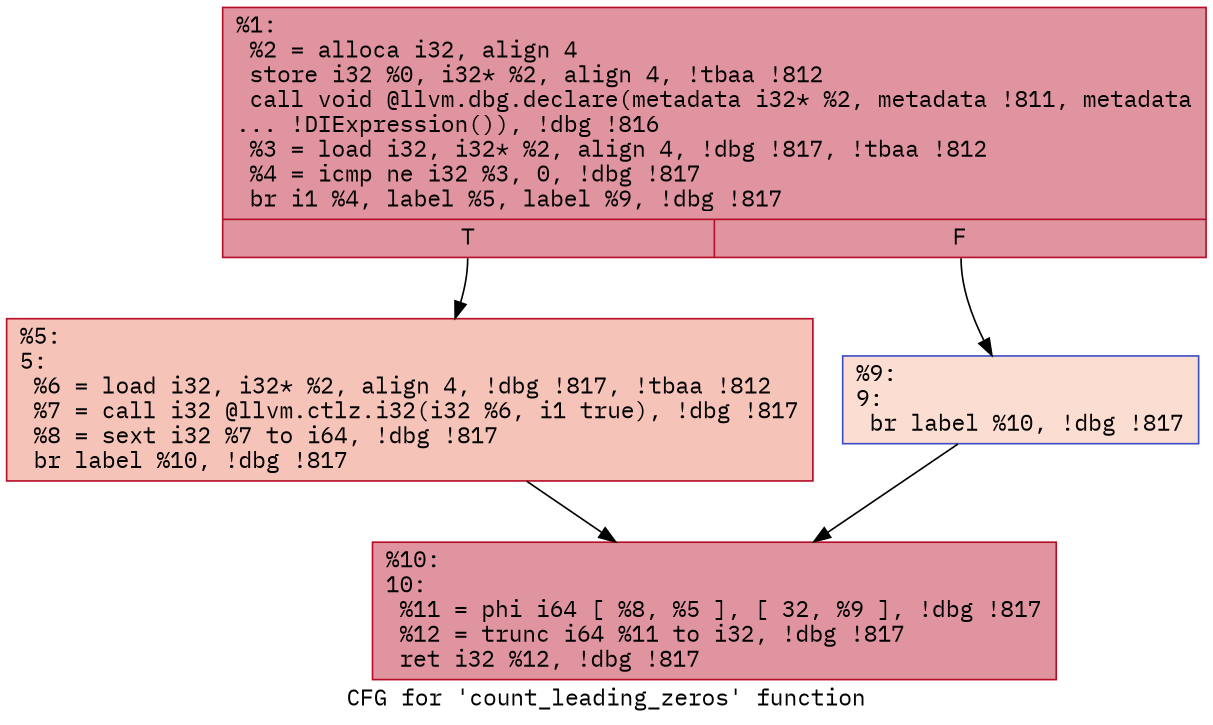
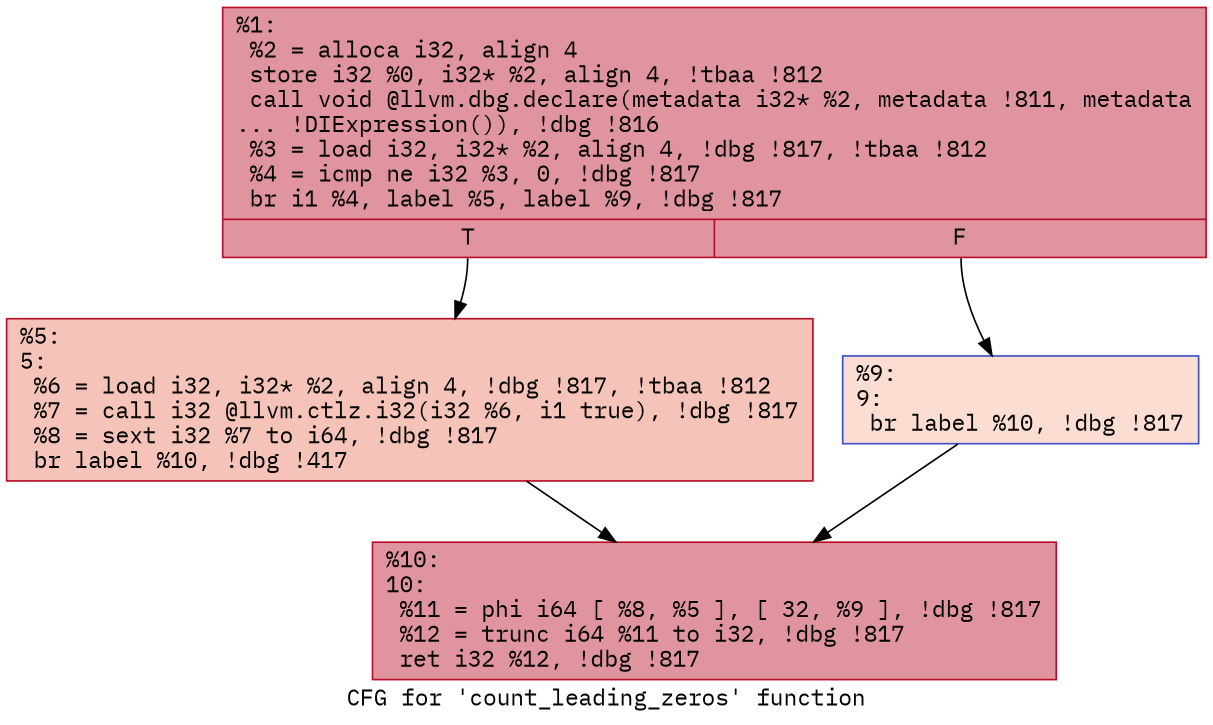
node "%5:": text "br label %10, !dbg !817" -> "br label %10, !dbg !417"
